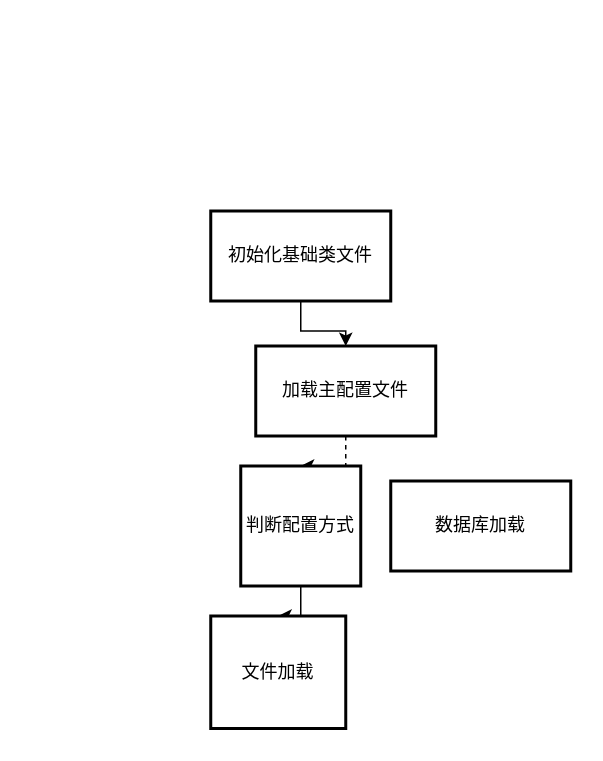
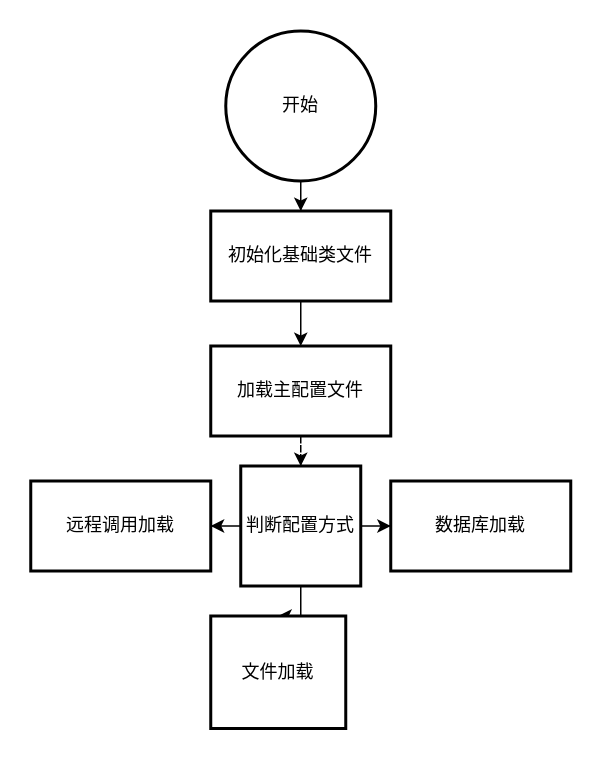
node "开始": added
edge "开始" -> "初始化基础类文件": added
node "加载主配置文件": moved (346, 391) -> (301, 391)
node "远程调用加载": added
edge "判断配置方式" -> "远程调用加载": added
edge "判断配置方式" -> "数据库加载": added
